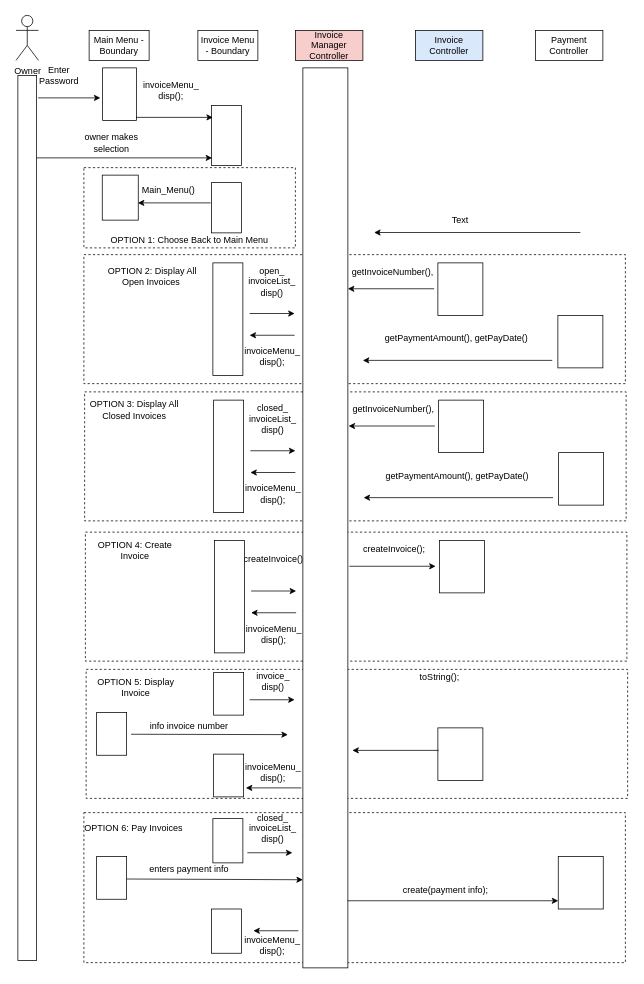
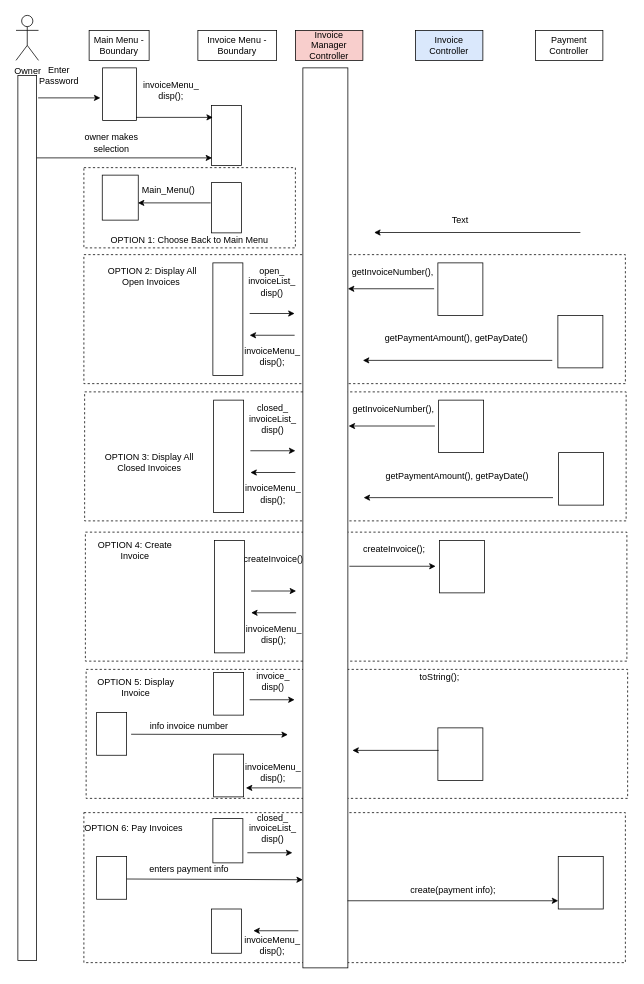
node "Invoice Menu - Boundary": size 60x30 -> 79x30
node "OPTION 3: Display All Closed Invoices": moved (134, 410) -> (149, 462)
node "create(payment info);": moved (445, 890) -> (453, 890)
